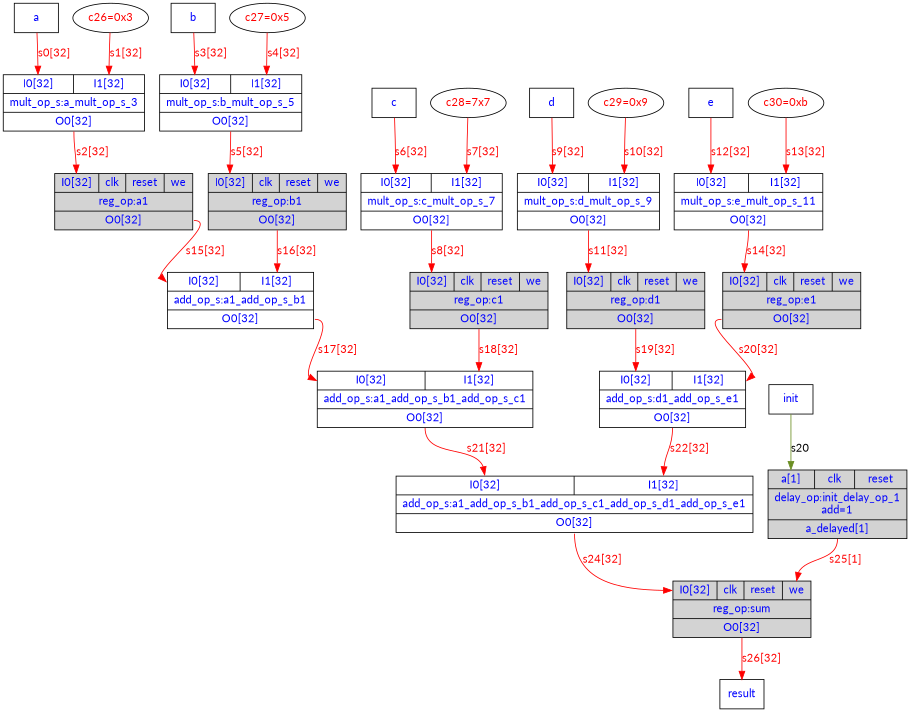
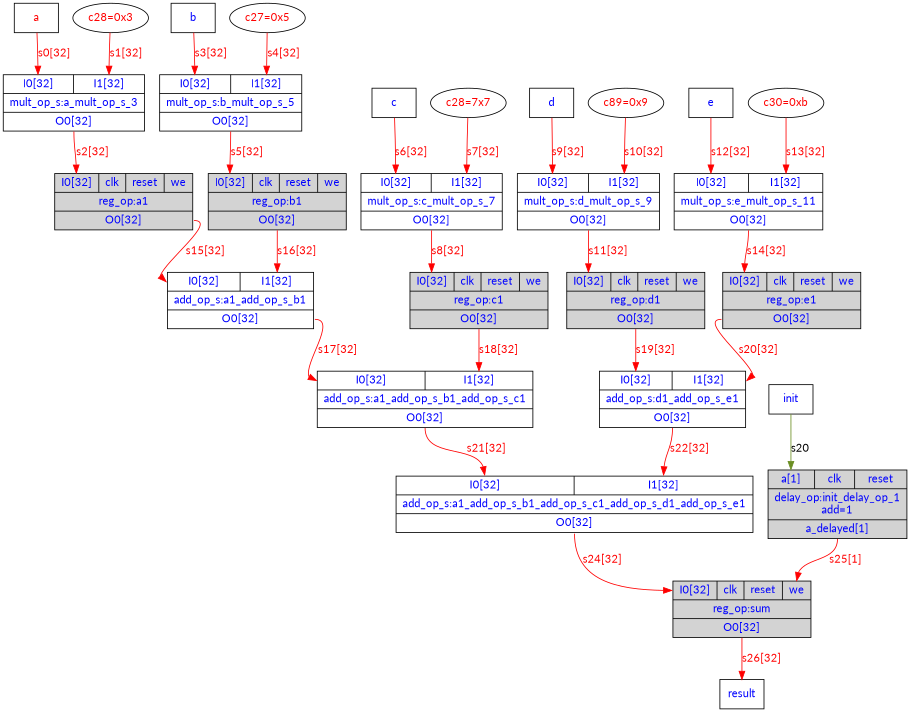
node "a": fontcolor blue -> red
node "c26=0x3": label "c26=0x3" -> "c28=0x3"
node "c29=0x9": label "c29=0x9" -> "c89=0x9"
